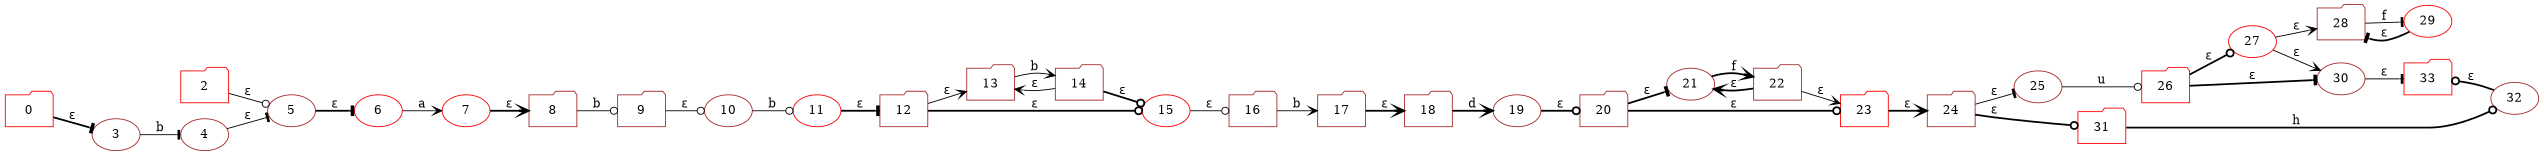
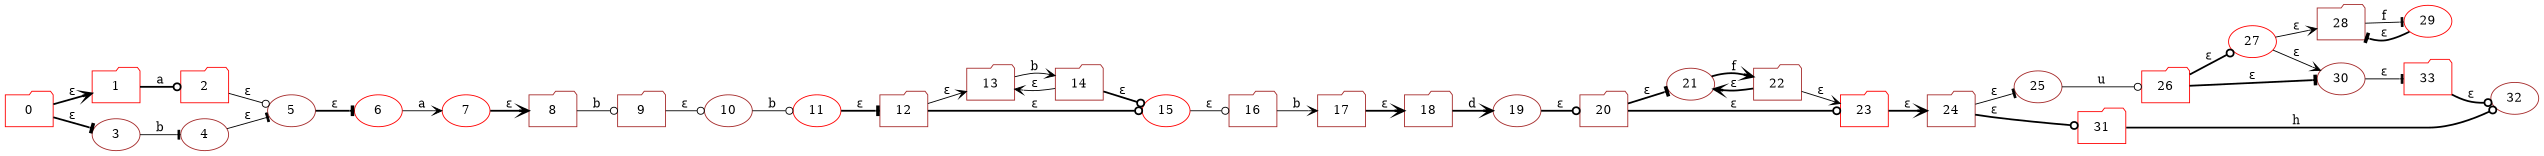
edge "32" -> "33": reversed
node "1": added
